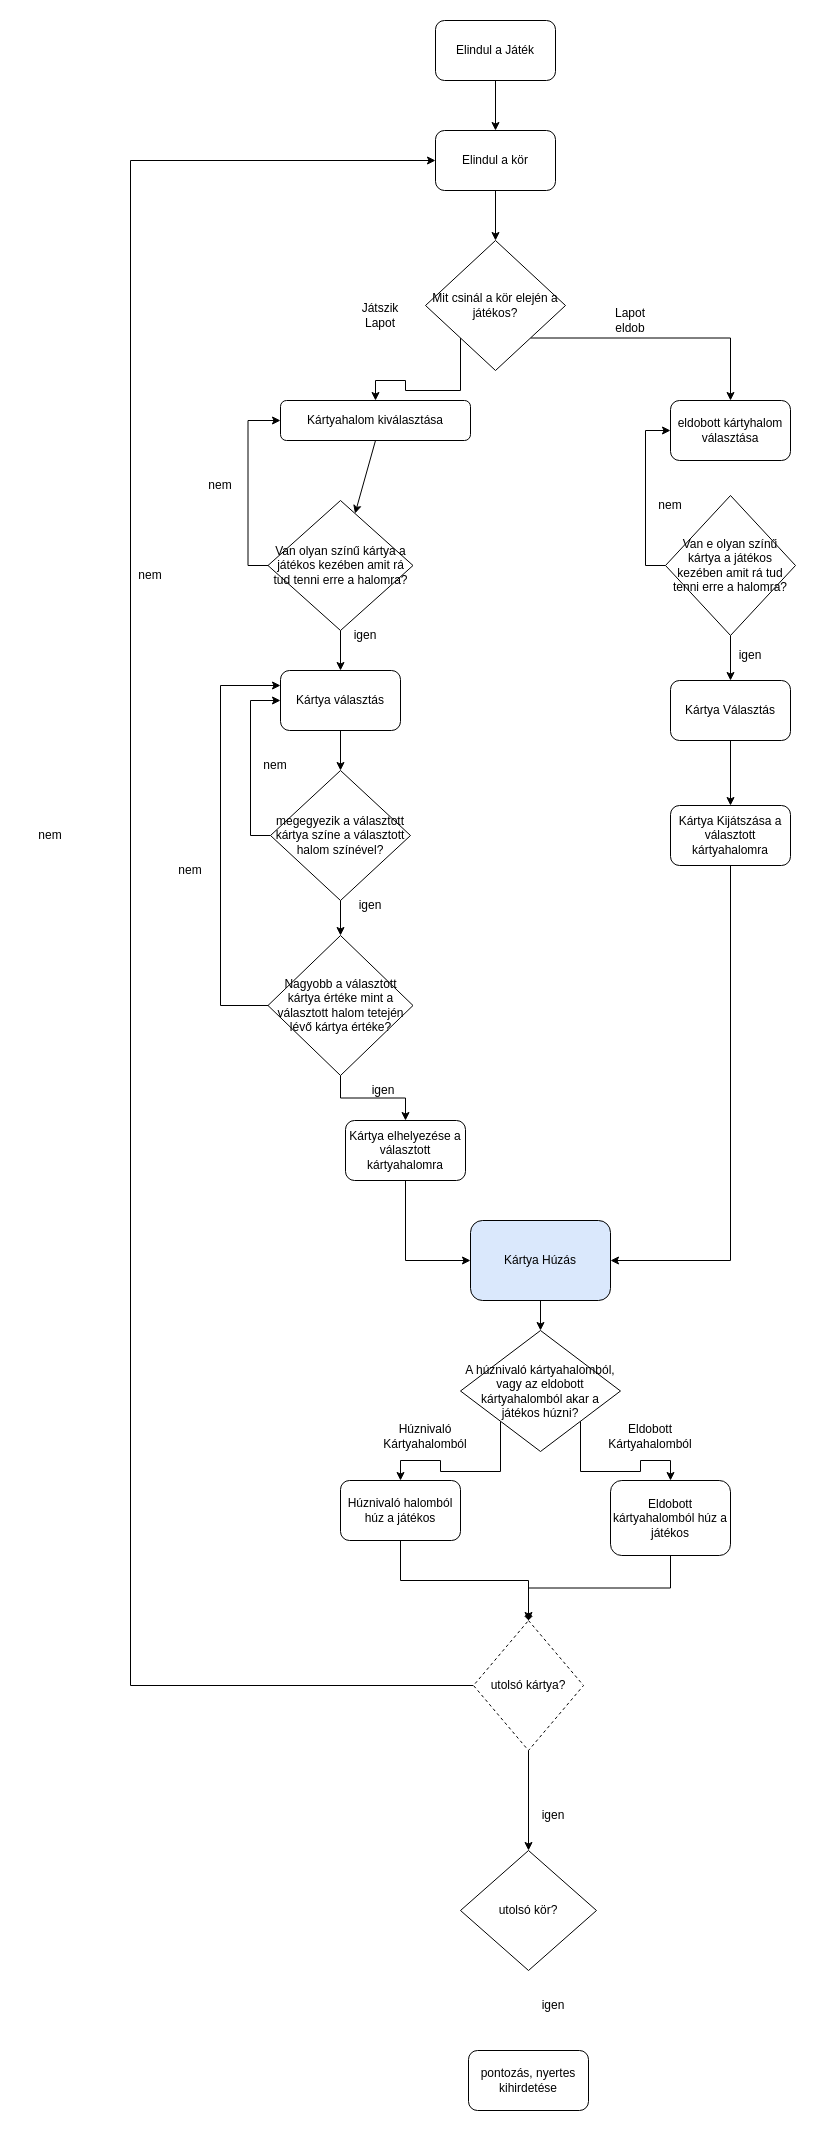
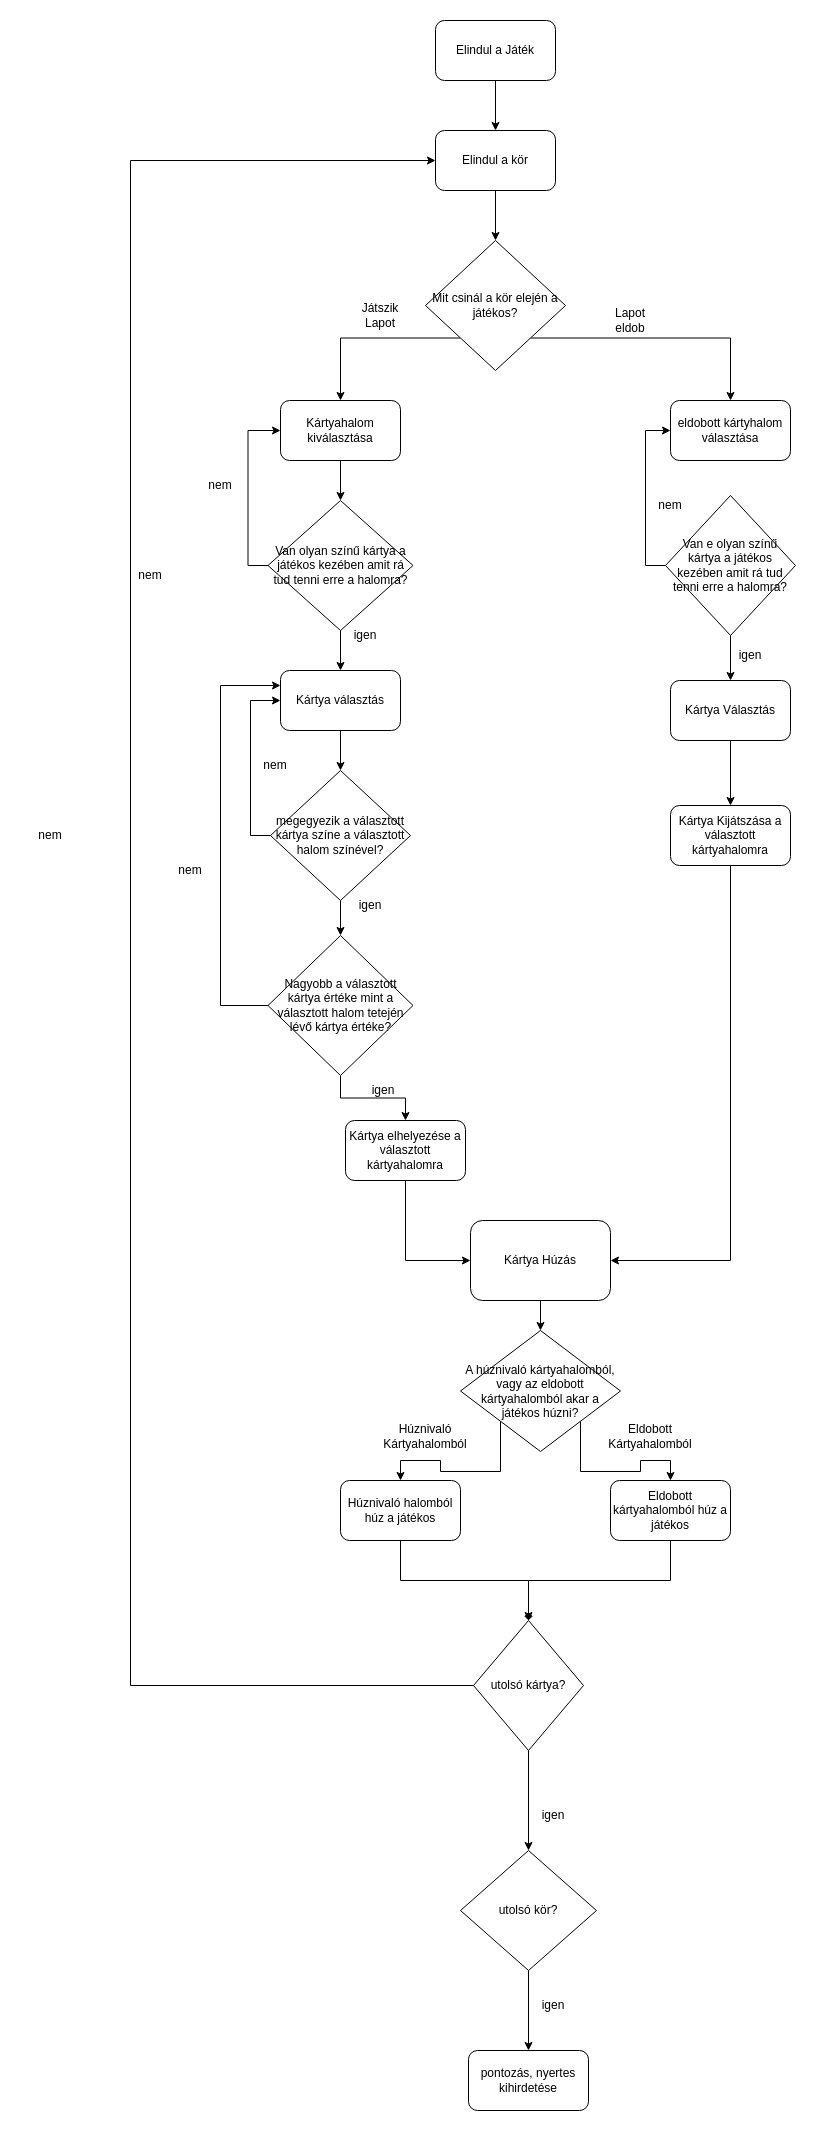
node "Kártyahalom kiválasztása": size 190x40 -> 120x60
node "Kártya Húzás": fillcolor #dae8fc -> #ffffff
node "Eldobott kártyahalomból húz a játékos": size 120x75 -> 120x60
node "utolsó kártya?": style dashed -> solid
edge "utolsó kör?" -> "pontozás, nyertes kihirdetése": added
